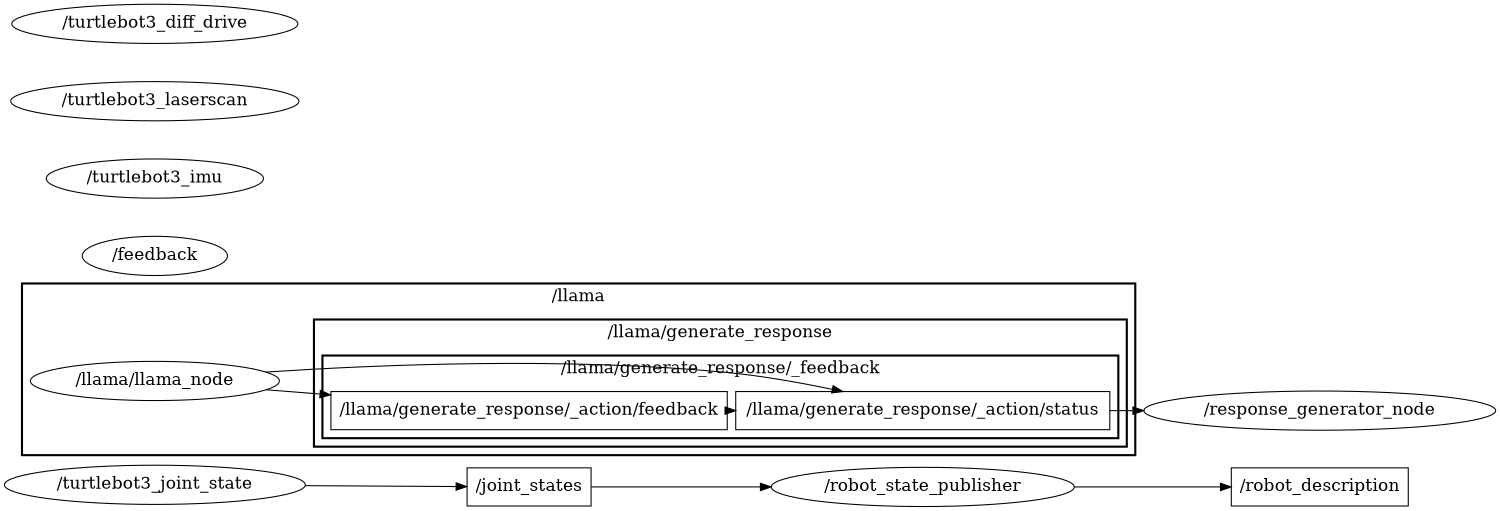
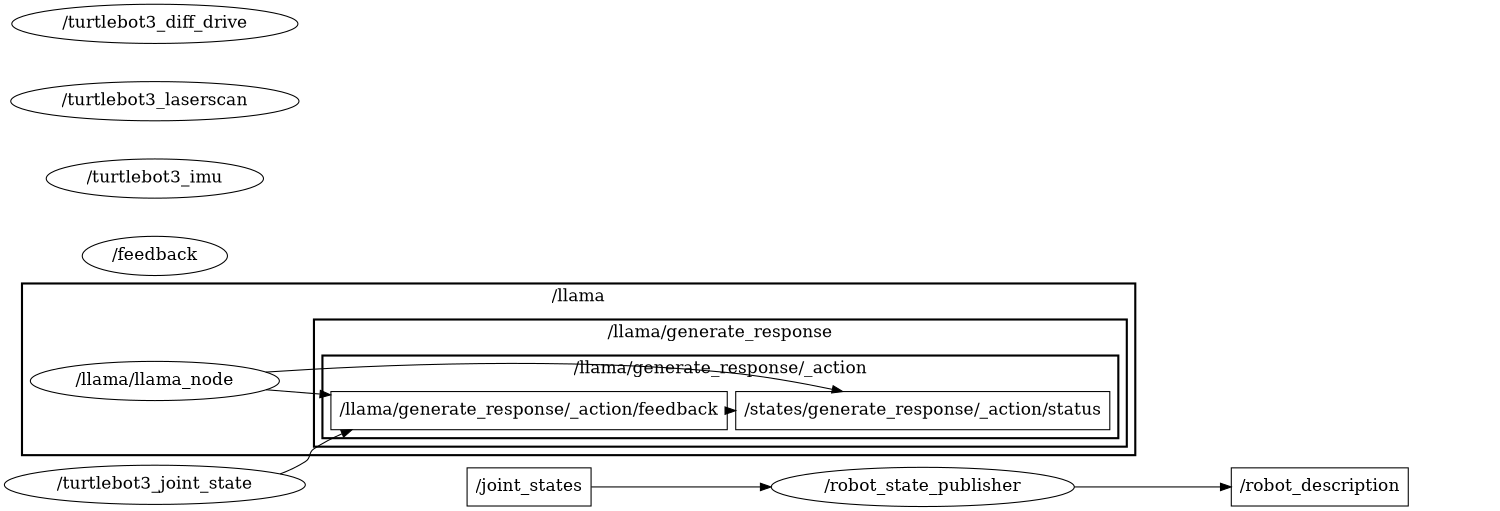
cluster "/llama/generate_response/_feedback": label "/llama/generate_response/_feedback" -> "/llama/generate_response/_action"
node "/llama/generate_response/_action/status": label "/llama/generate_response/_action/status" -> "/states/generate_response/_action/status"
node "/response_generator_node": removed
edge "/turtlebot3_joint_state" -> "/joint_states": now "/turtlebot3_joint_state" -> "/llama/generate_response/_action/feedback"
